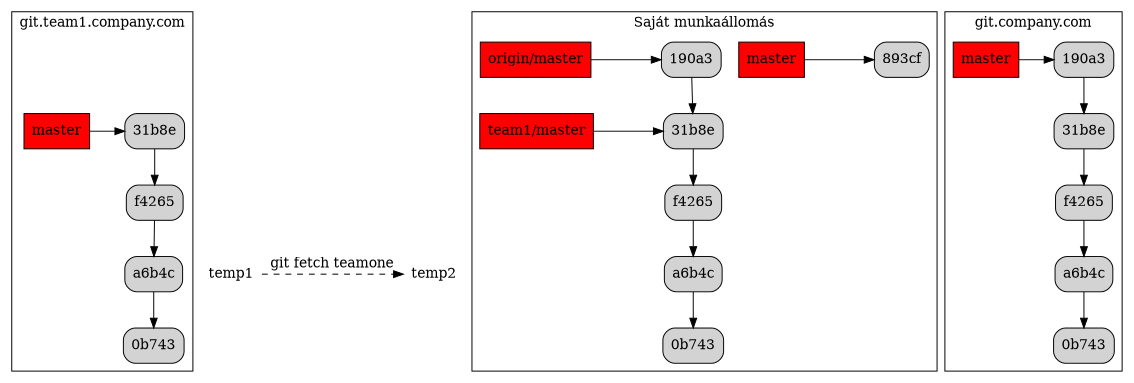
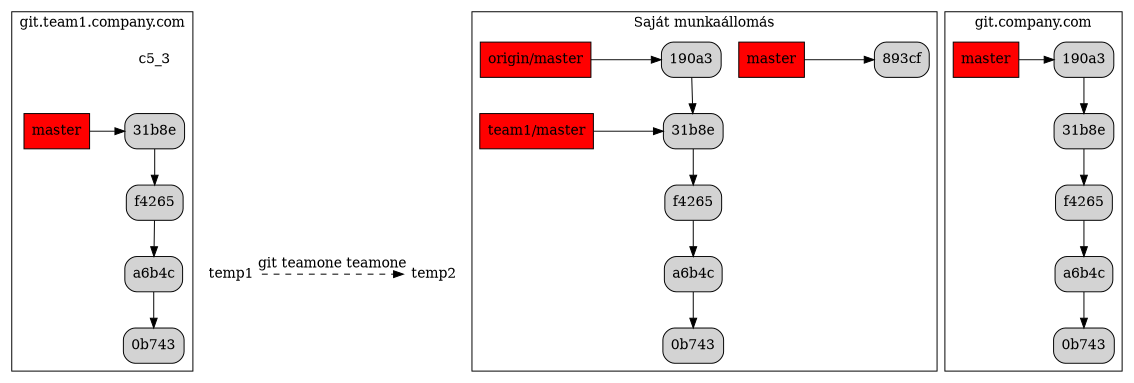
node "c5_3": added
edge "temp1" -> "temp2": label "git fetch teamone" -> "git teamone teamone"
